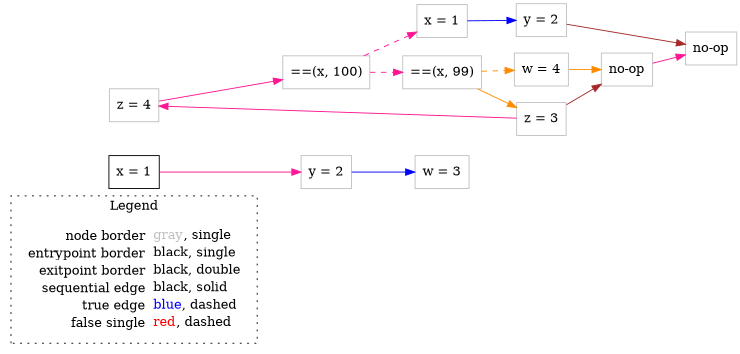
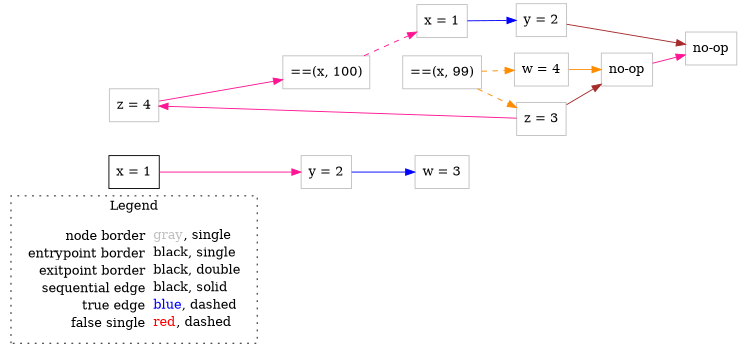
edge "==(x, 100)" -> "==(x, 99)": removed
edge "==(x, 99)" -> "z = 3": style solid -> dashed
